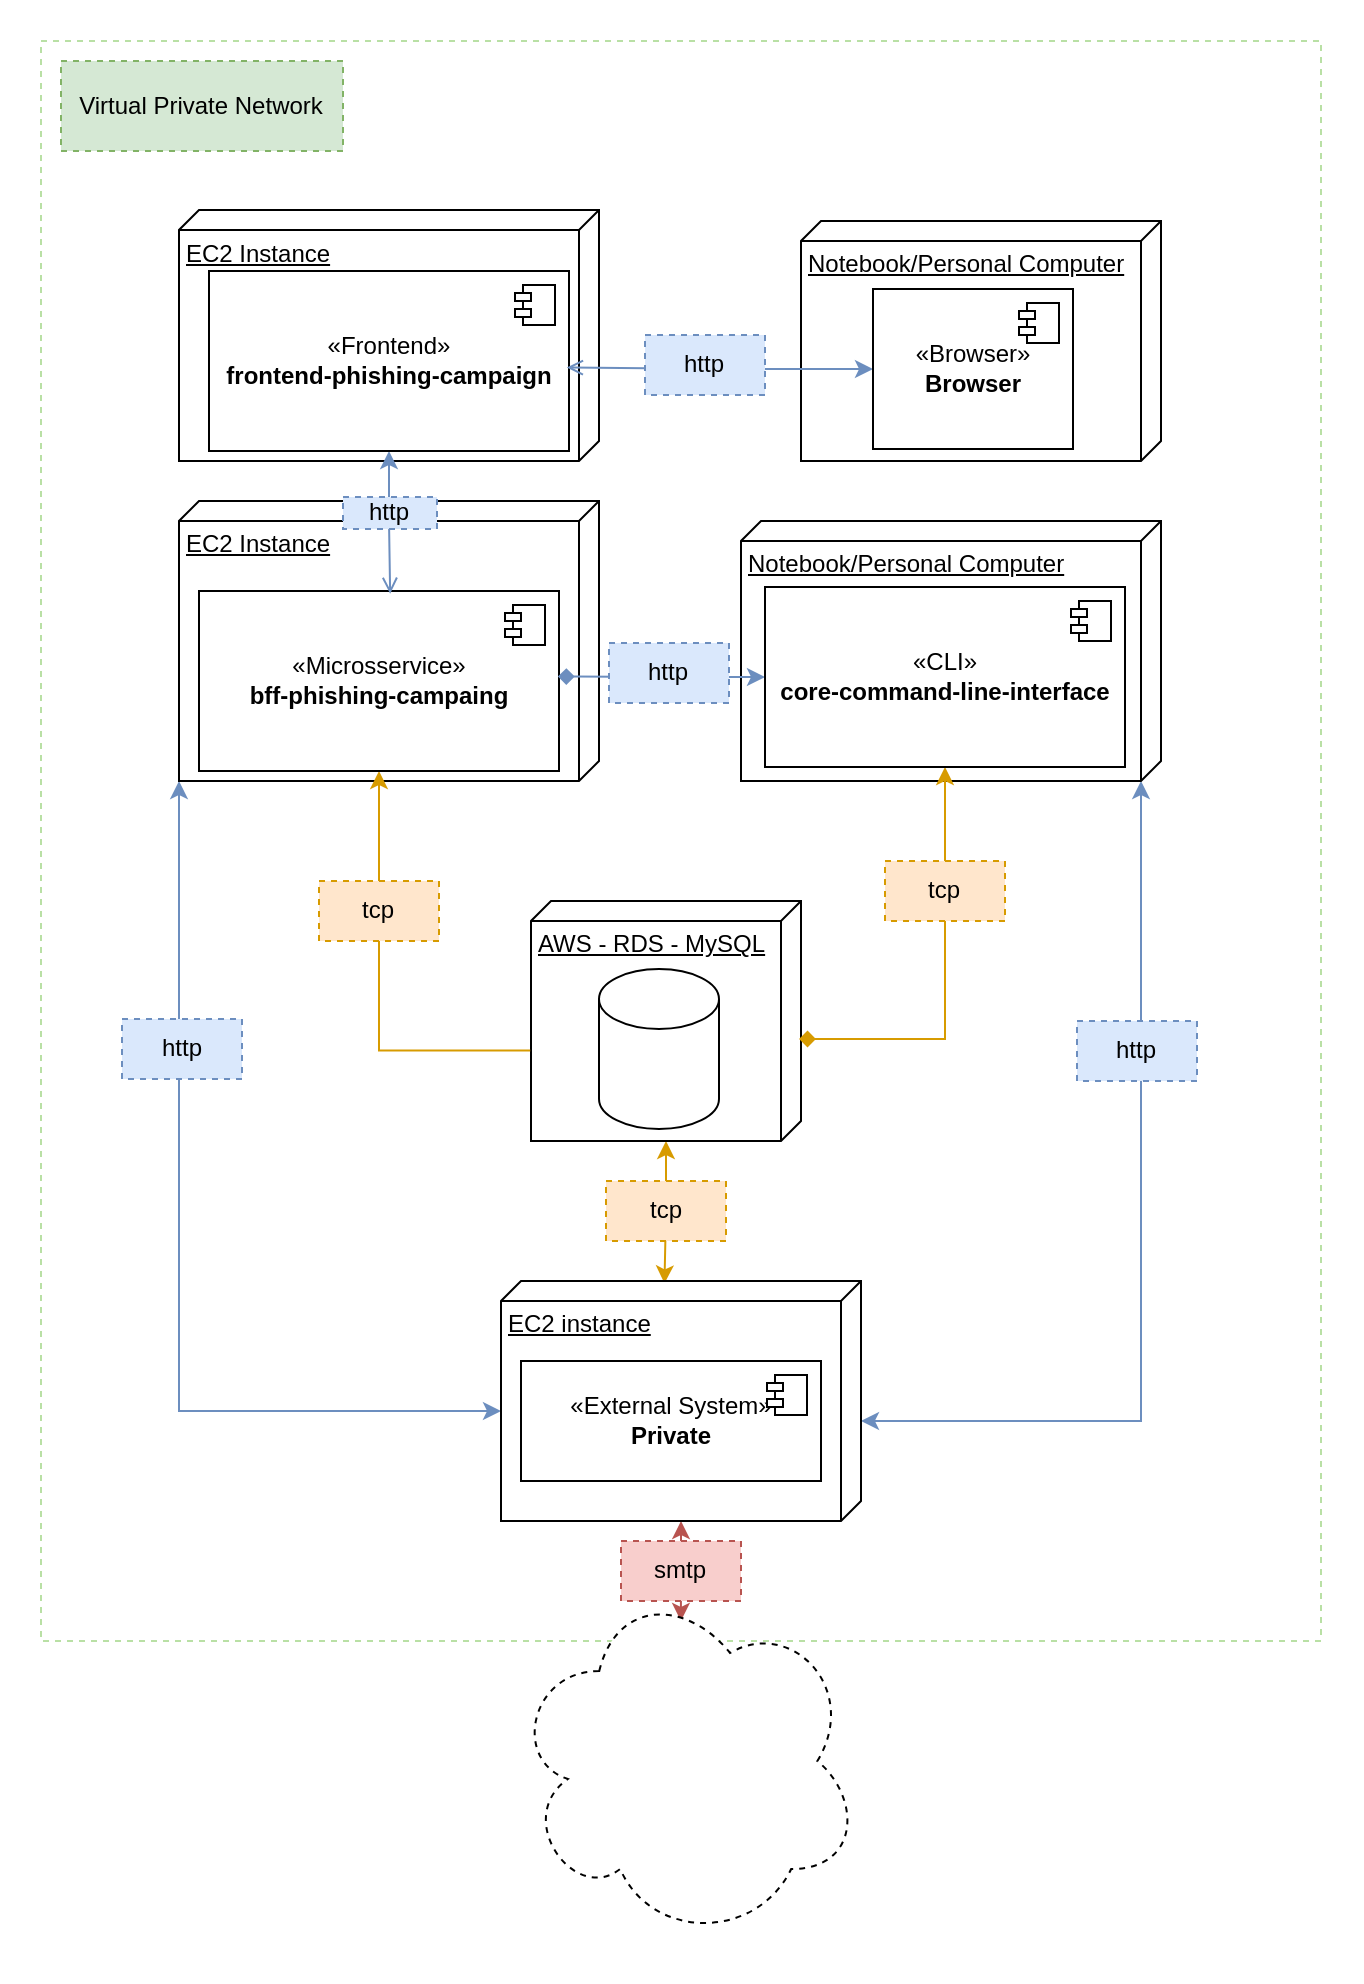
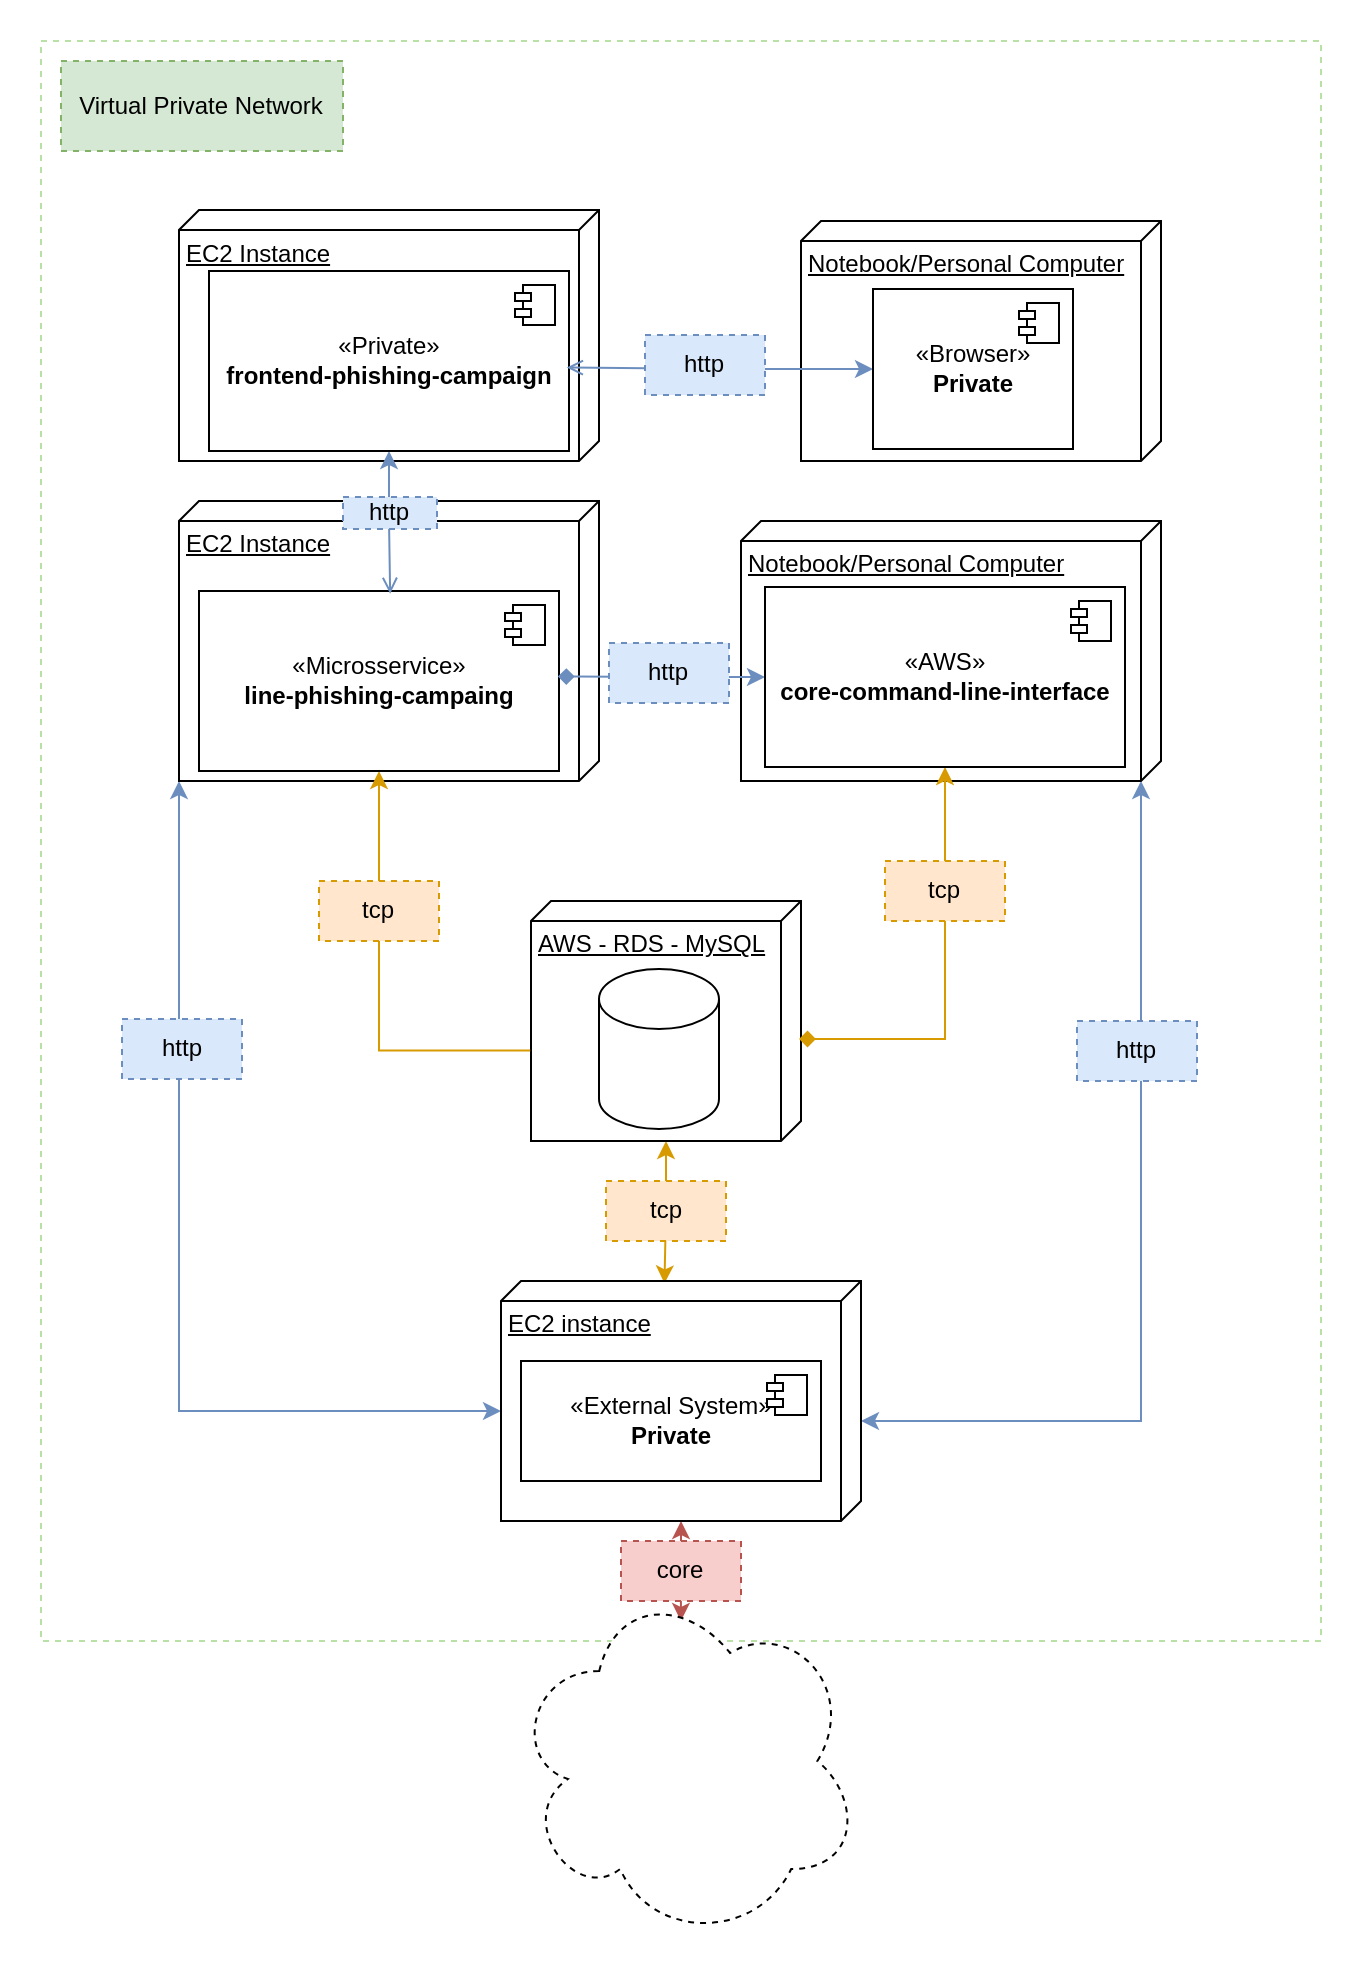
node "«Frontend» frontend-phishing-campaign": label "«Frontend» frontend-phishing-campaign" -> "«Private» frontend-phishing-campaign"
node "«Browser» Browser": label "«Browser» Browser" -> "«Browser» Private"
node "«CLI» core-command-line-interface": label "«CLI» core-command-line-interface" -> "«AWS» core-command-line-interface"
node "«Microsservice» bff-phishing-campaing": label "«Microsservice» bff-phishing-campaing" -> "«Microsservice» line-phishing-campaing"
node "smtp": label "smtp" -> "core"
